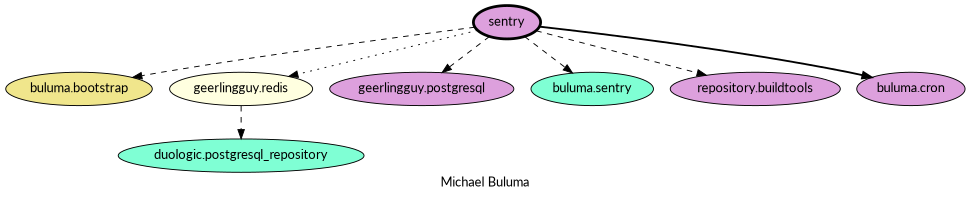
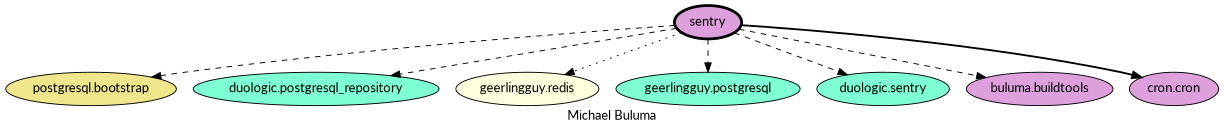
node "buluma.bootstrap": label "buluma.bootstrap" -> "postgresql.bootstrap"
node "geerlingguy.postgresql": fillcolor plum -> aquamarine
node "buluma.sentry": label "buluma.sentry" -> "duologic.sentry"
node "repository.buildtools": label "repository.buildtools" -> "buluma.buildtools"
node "buluma.cron": label "buluma.cron" -> "cron.cron"
edge "geerlingguy.redis" -> "duologic.postgresql_repository": now "sentry" -> "duologic.postgresql_repository"
